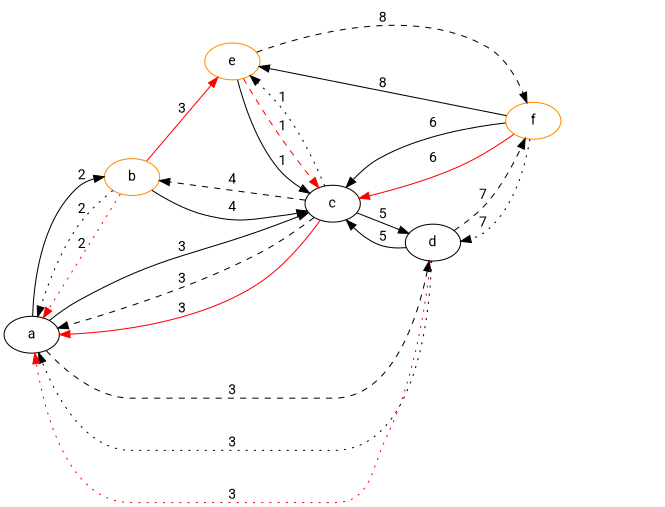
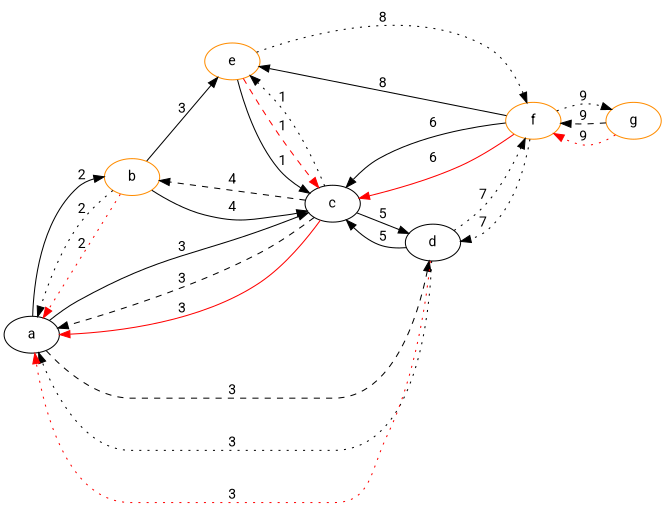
edge "e" -> "f": style dashed -> dotted
node "g": added
edge "b" -> "e": color red -> black
edge "d" -> "f": style dashed -> dotted
